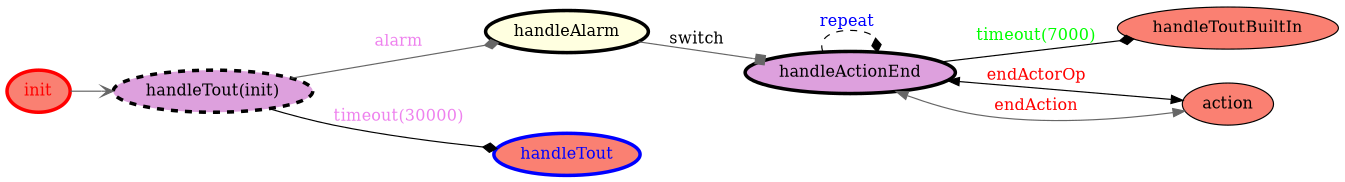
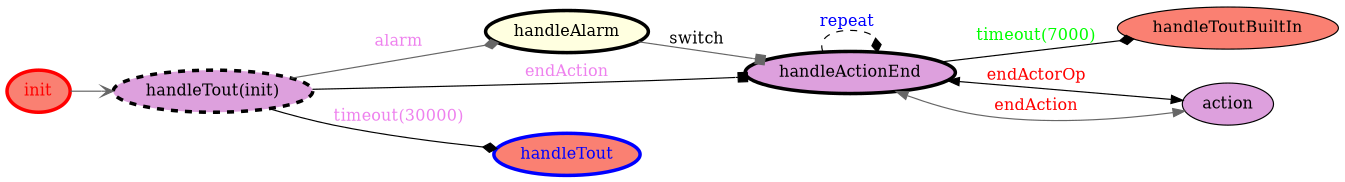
edge "handleTout(init)" -> "handleActionEnd": added, label "endAction"
node "action": fillcolor salmon -> plum
